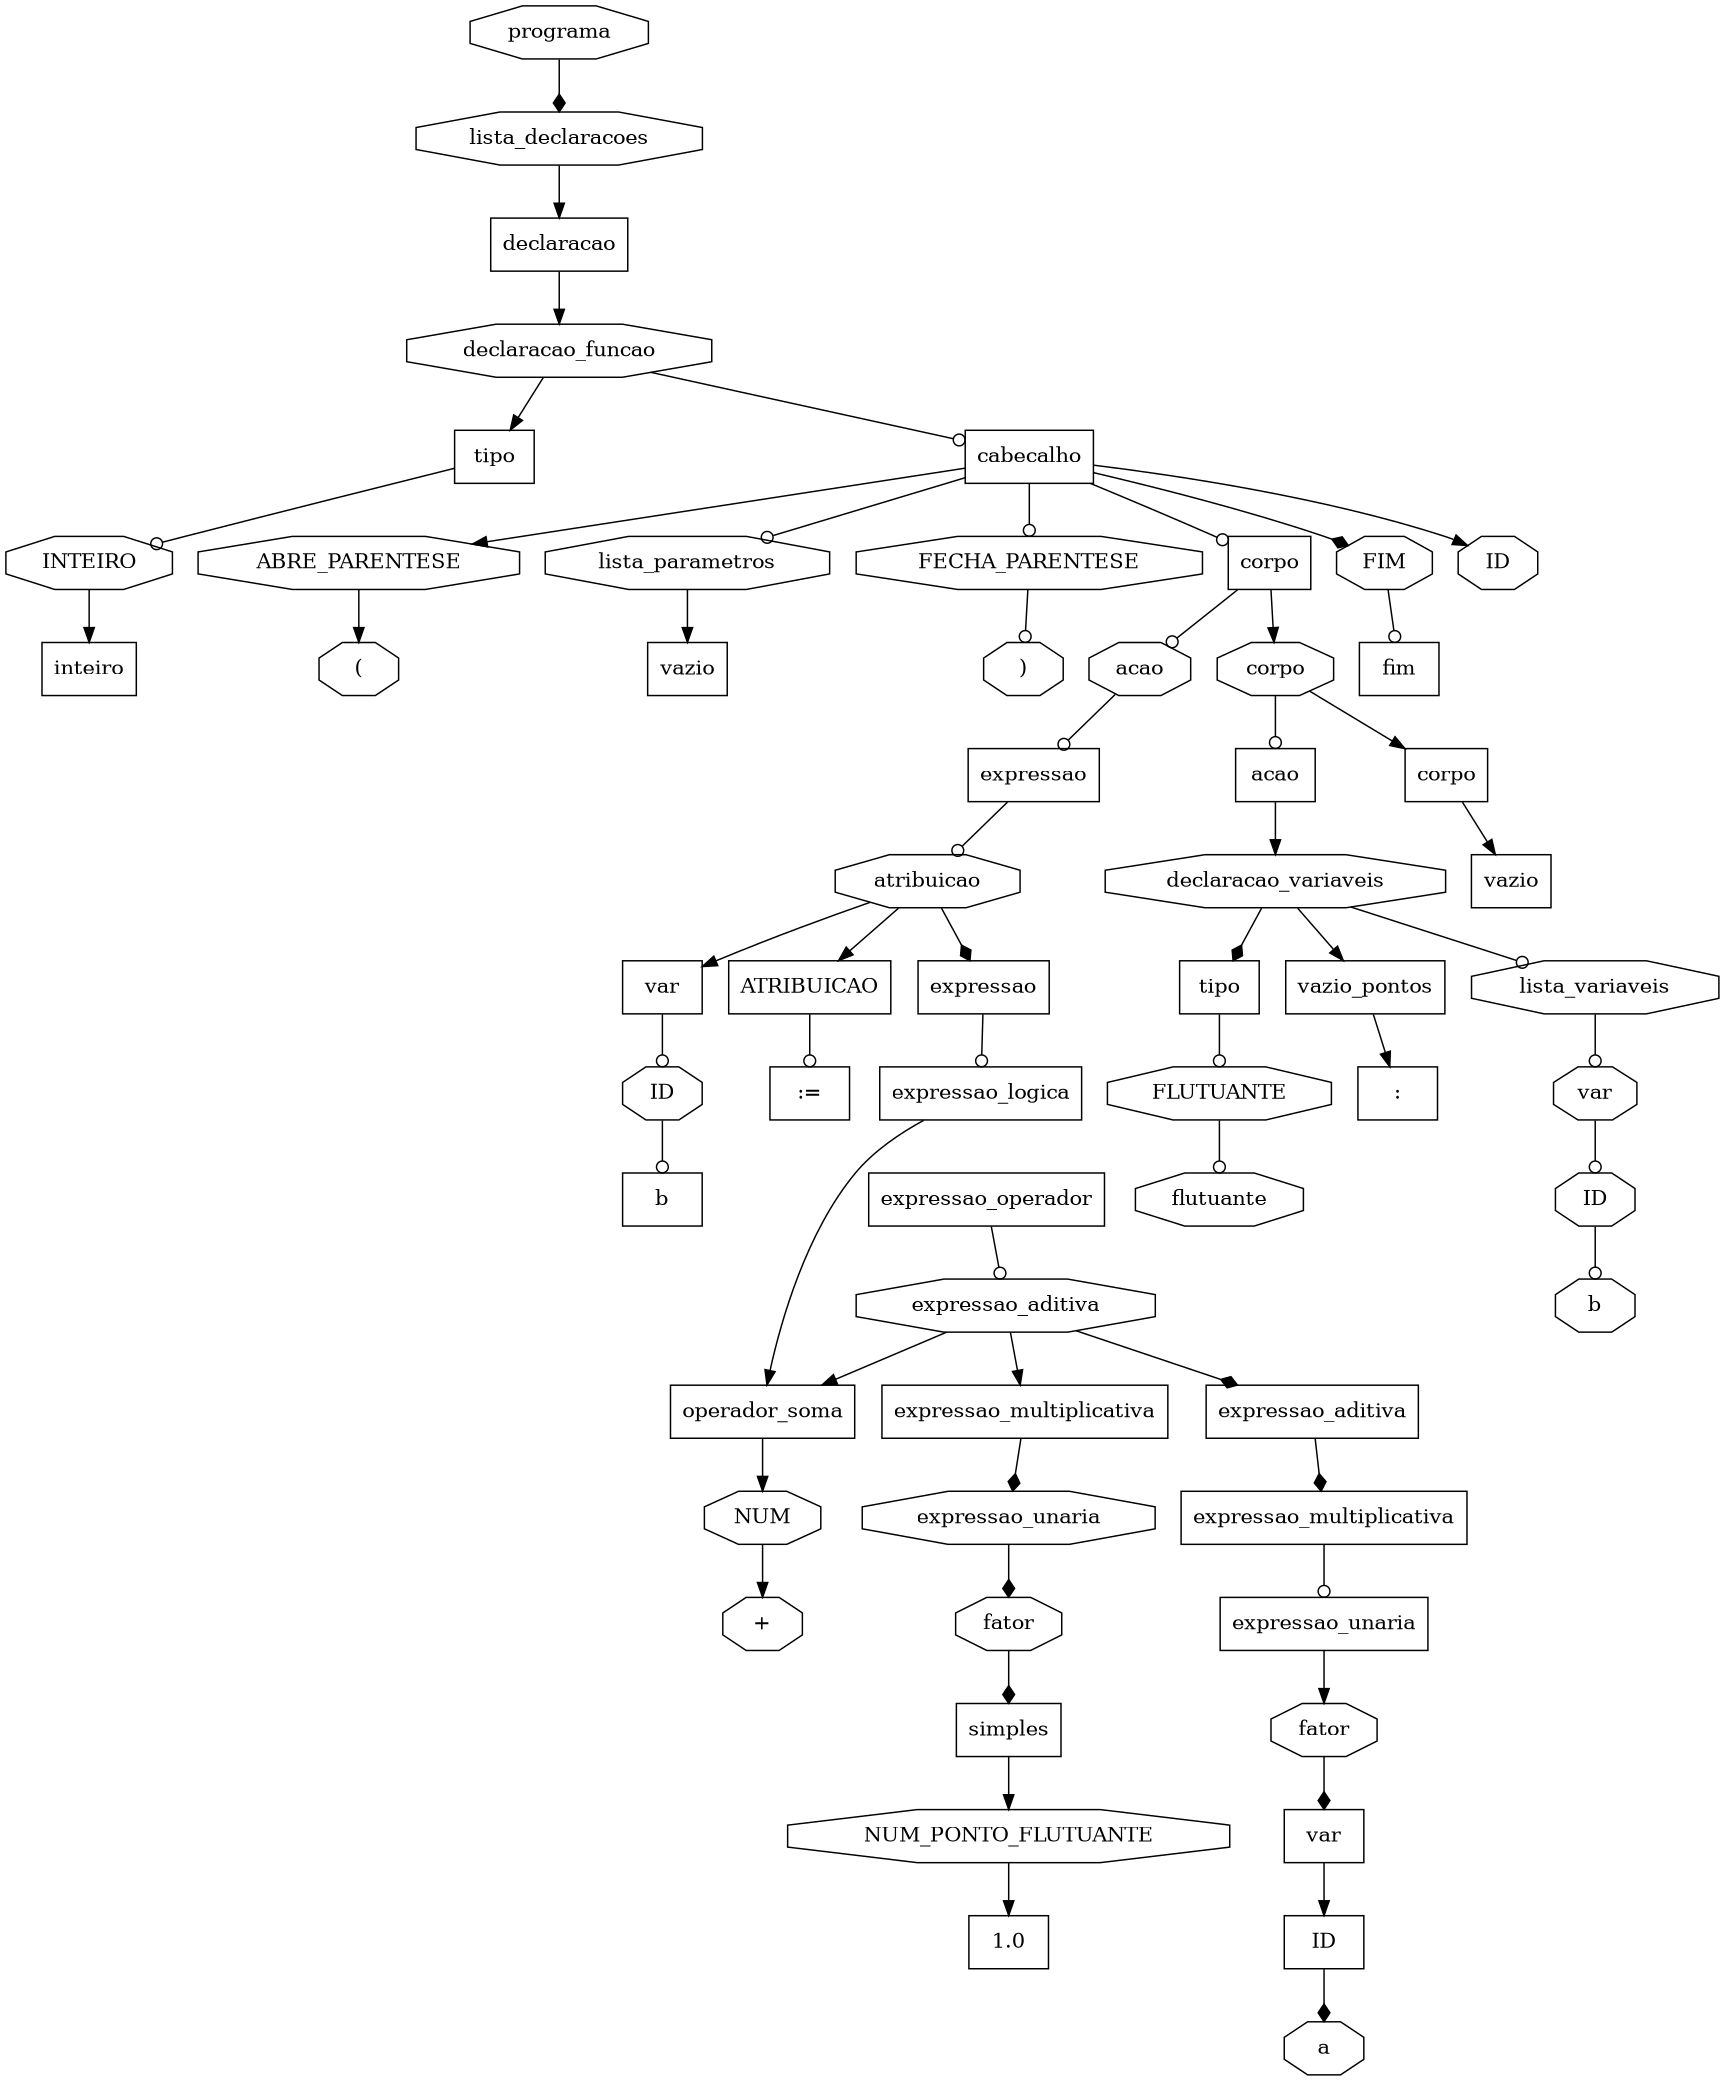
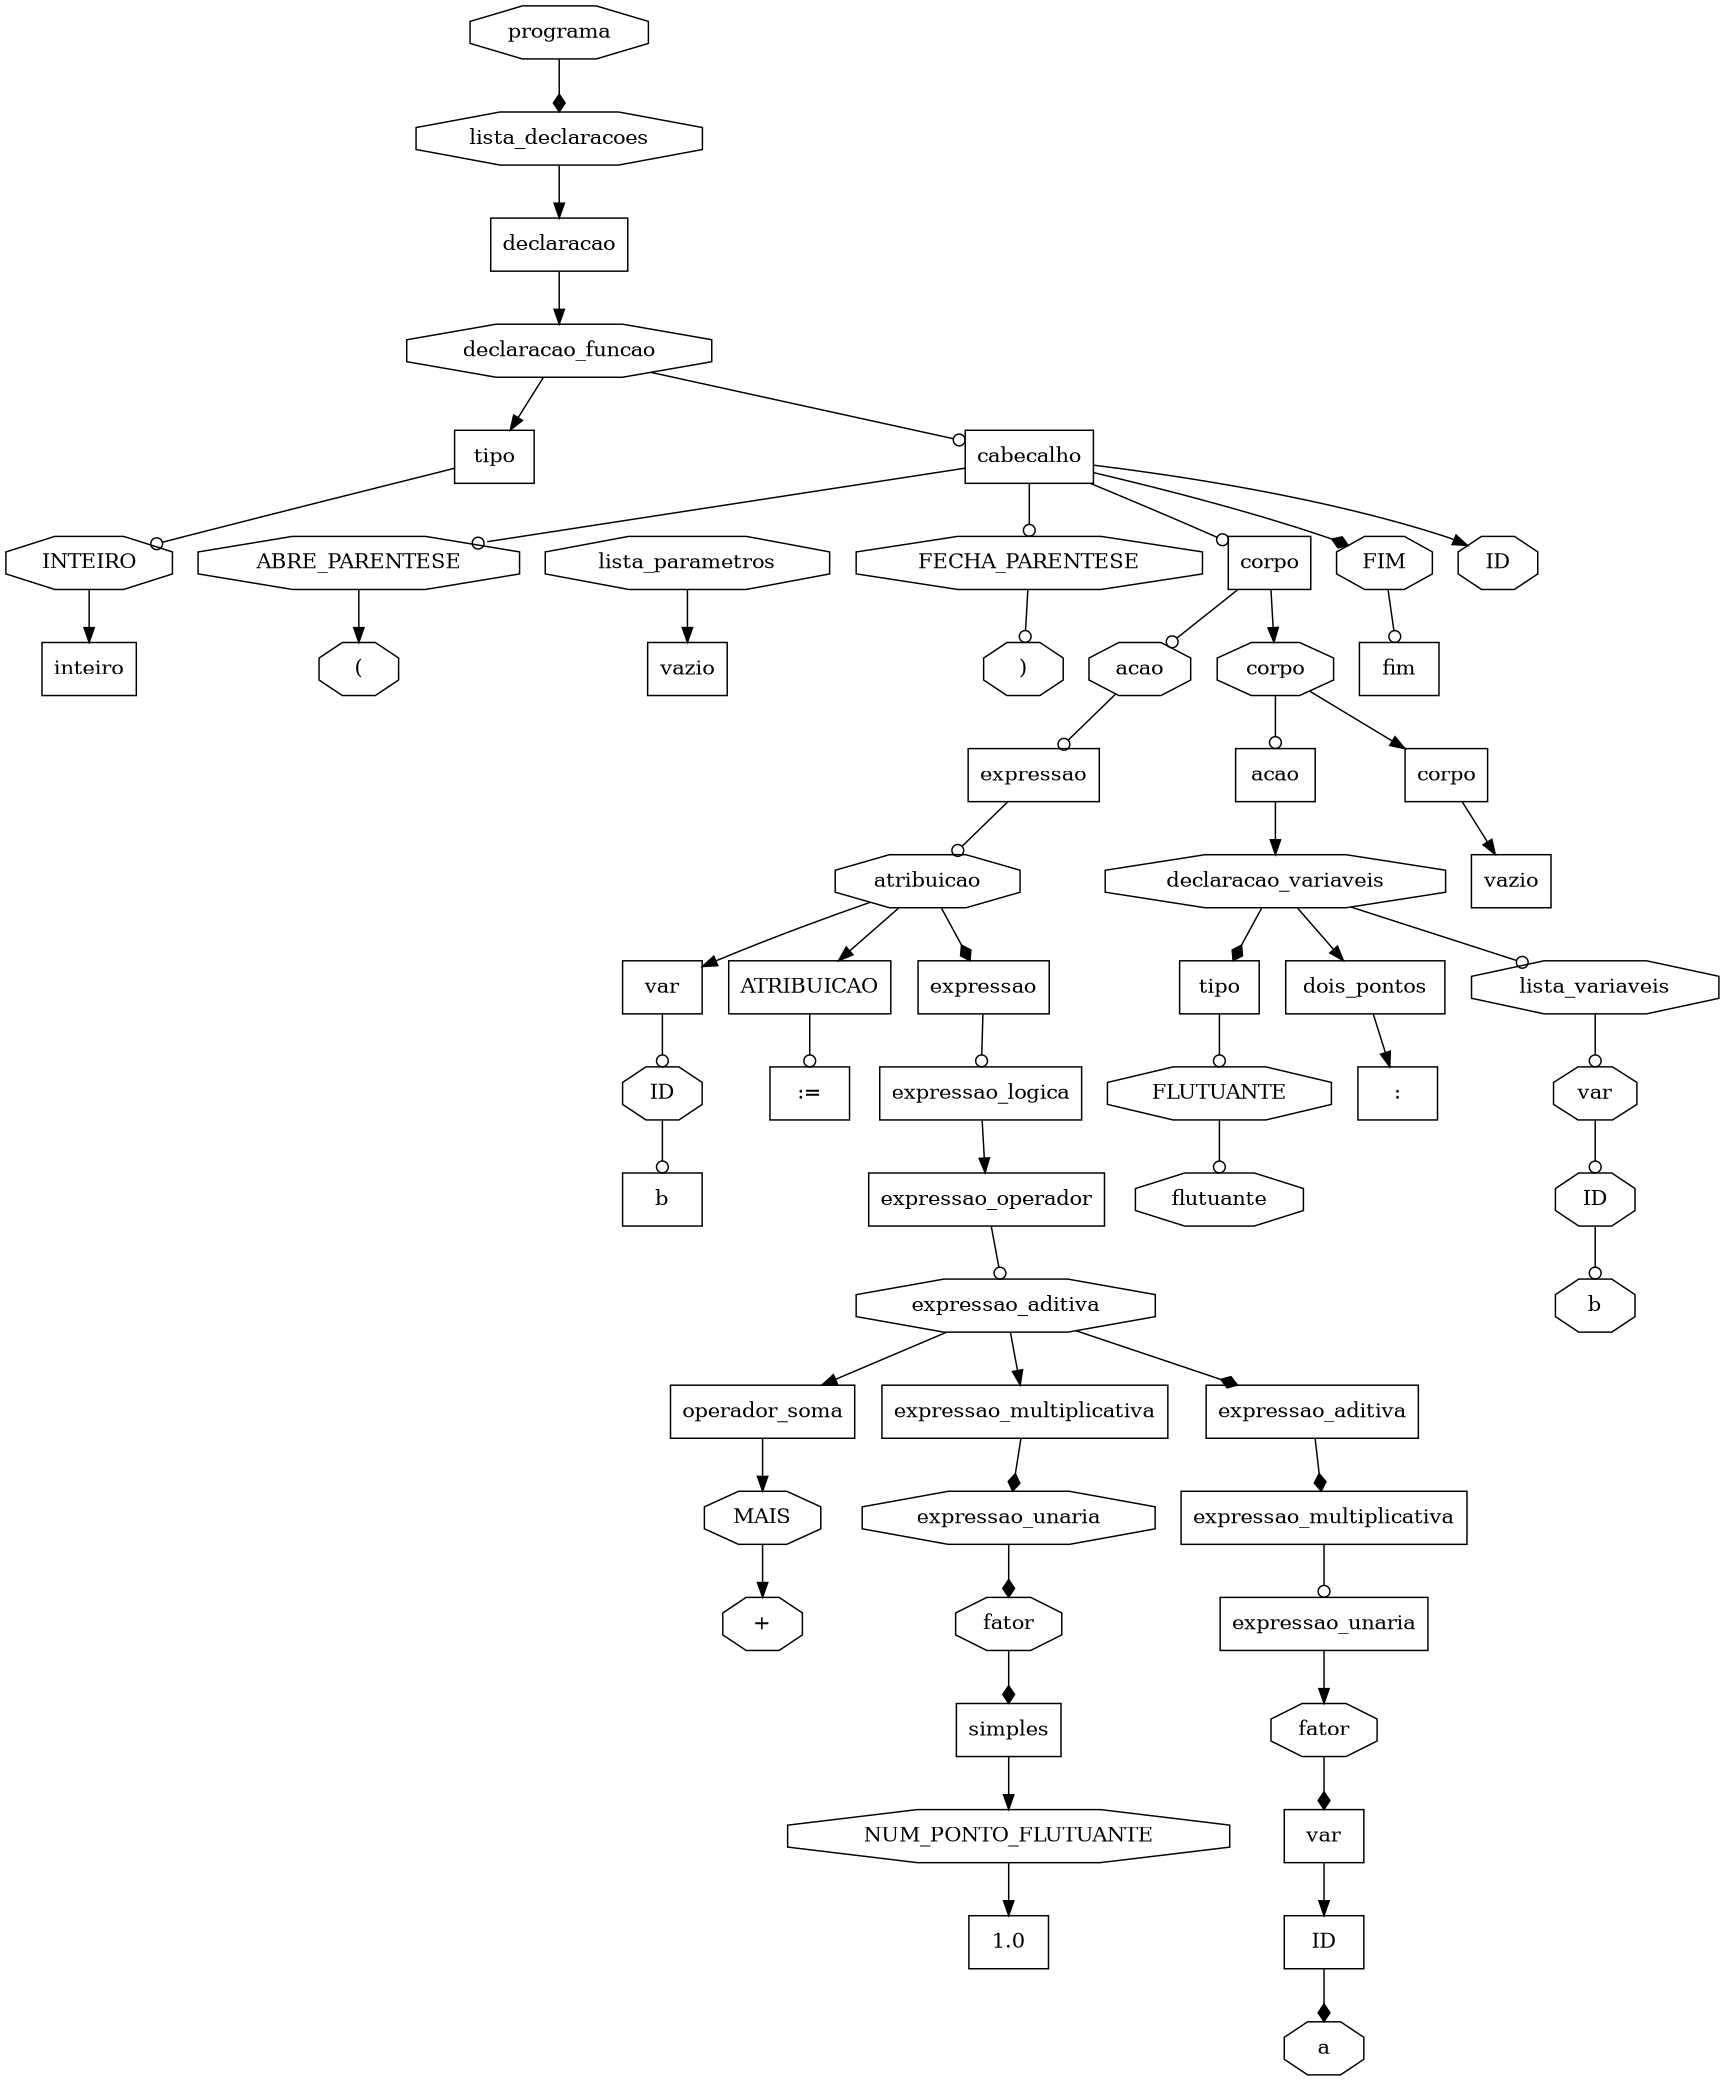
edge "cabecalho" -> "ABRE_PARENTESE": arrowhead normal -> odot
edge "cabecalho" -> "lista_parametros": removed
node "vazio_pontos": label "vazio_pontos" -> "dois_pontos"
edge "expressao_logica" -> "operador_soma": now "expressao_logica" -> "expressao_operador"
node "NUM": label "NUM" -> "MAIS"
